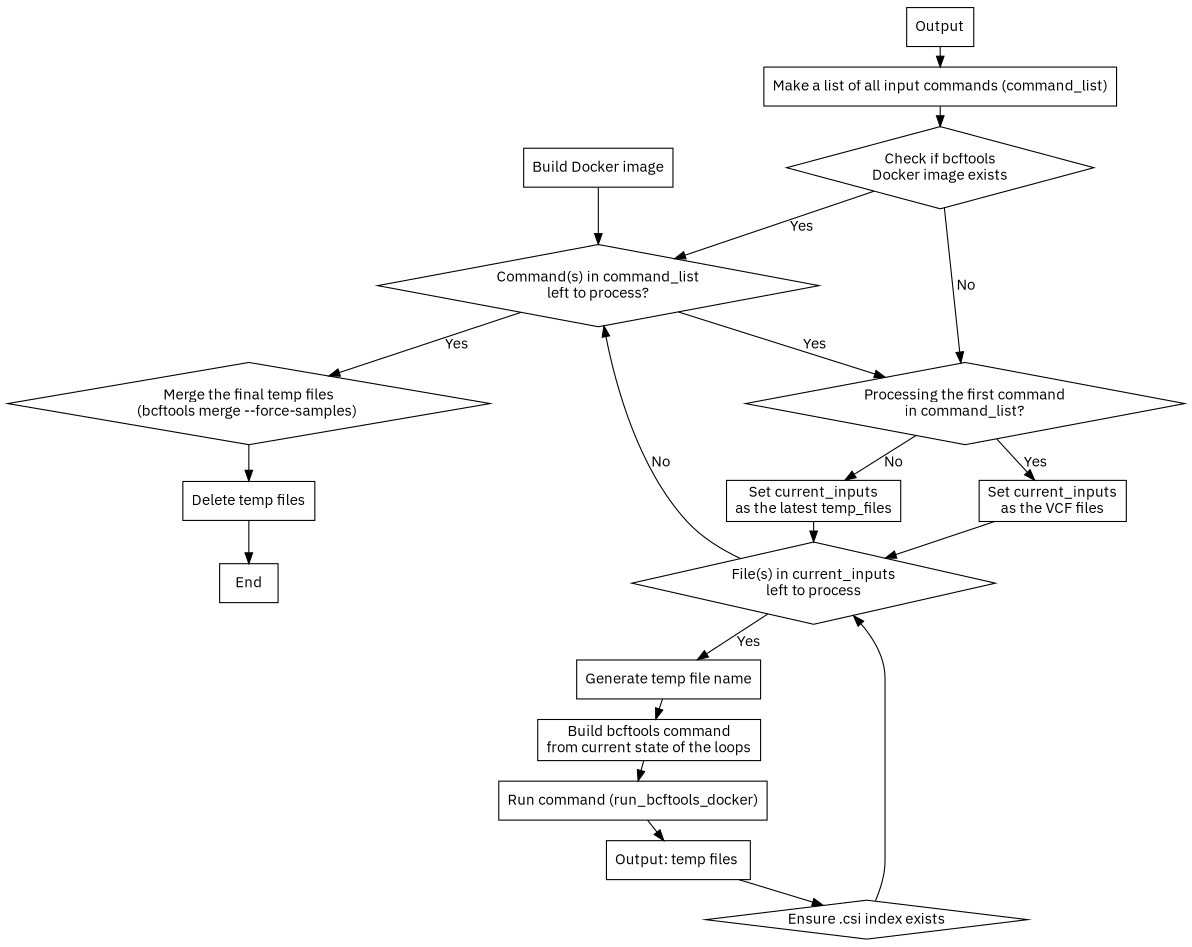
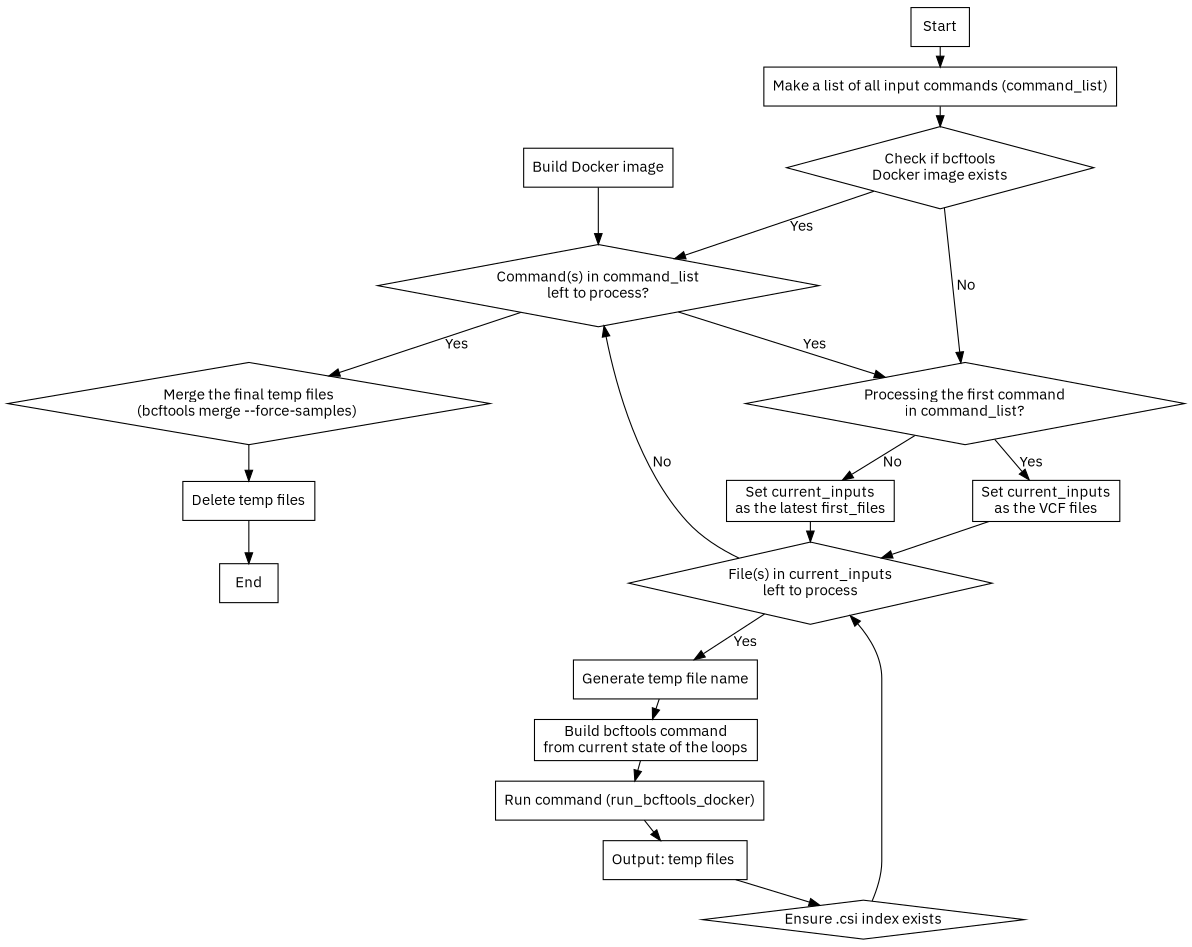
node "Output": label "Output" -> "Start"
node "Set current_inputs as the latest temp_files": label "Set current_inputs as the latest temp_files" -> "Set current_inputs as the latest first_files"
